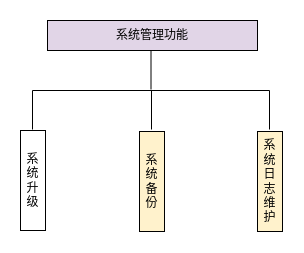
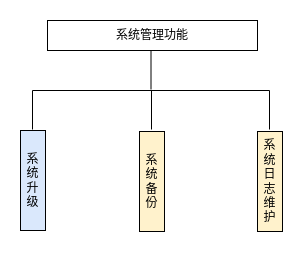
node "系统管理功能": fillcolor #e1d5e7 -> #ffffff
node "系统升级": fillcolor #ffffff -> #dae8fc
